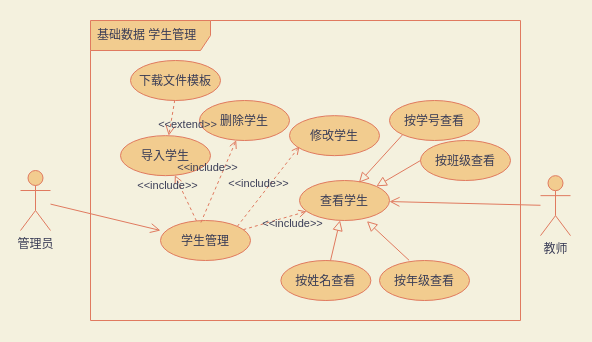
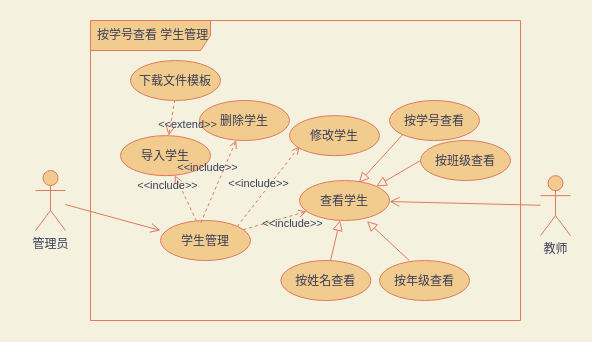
node "基础数据 学生管理": label "基础数据 学生管理" -> "按学号查看 学生管理"
node "管理员": moved (36, 201) -> (51, 201)
